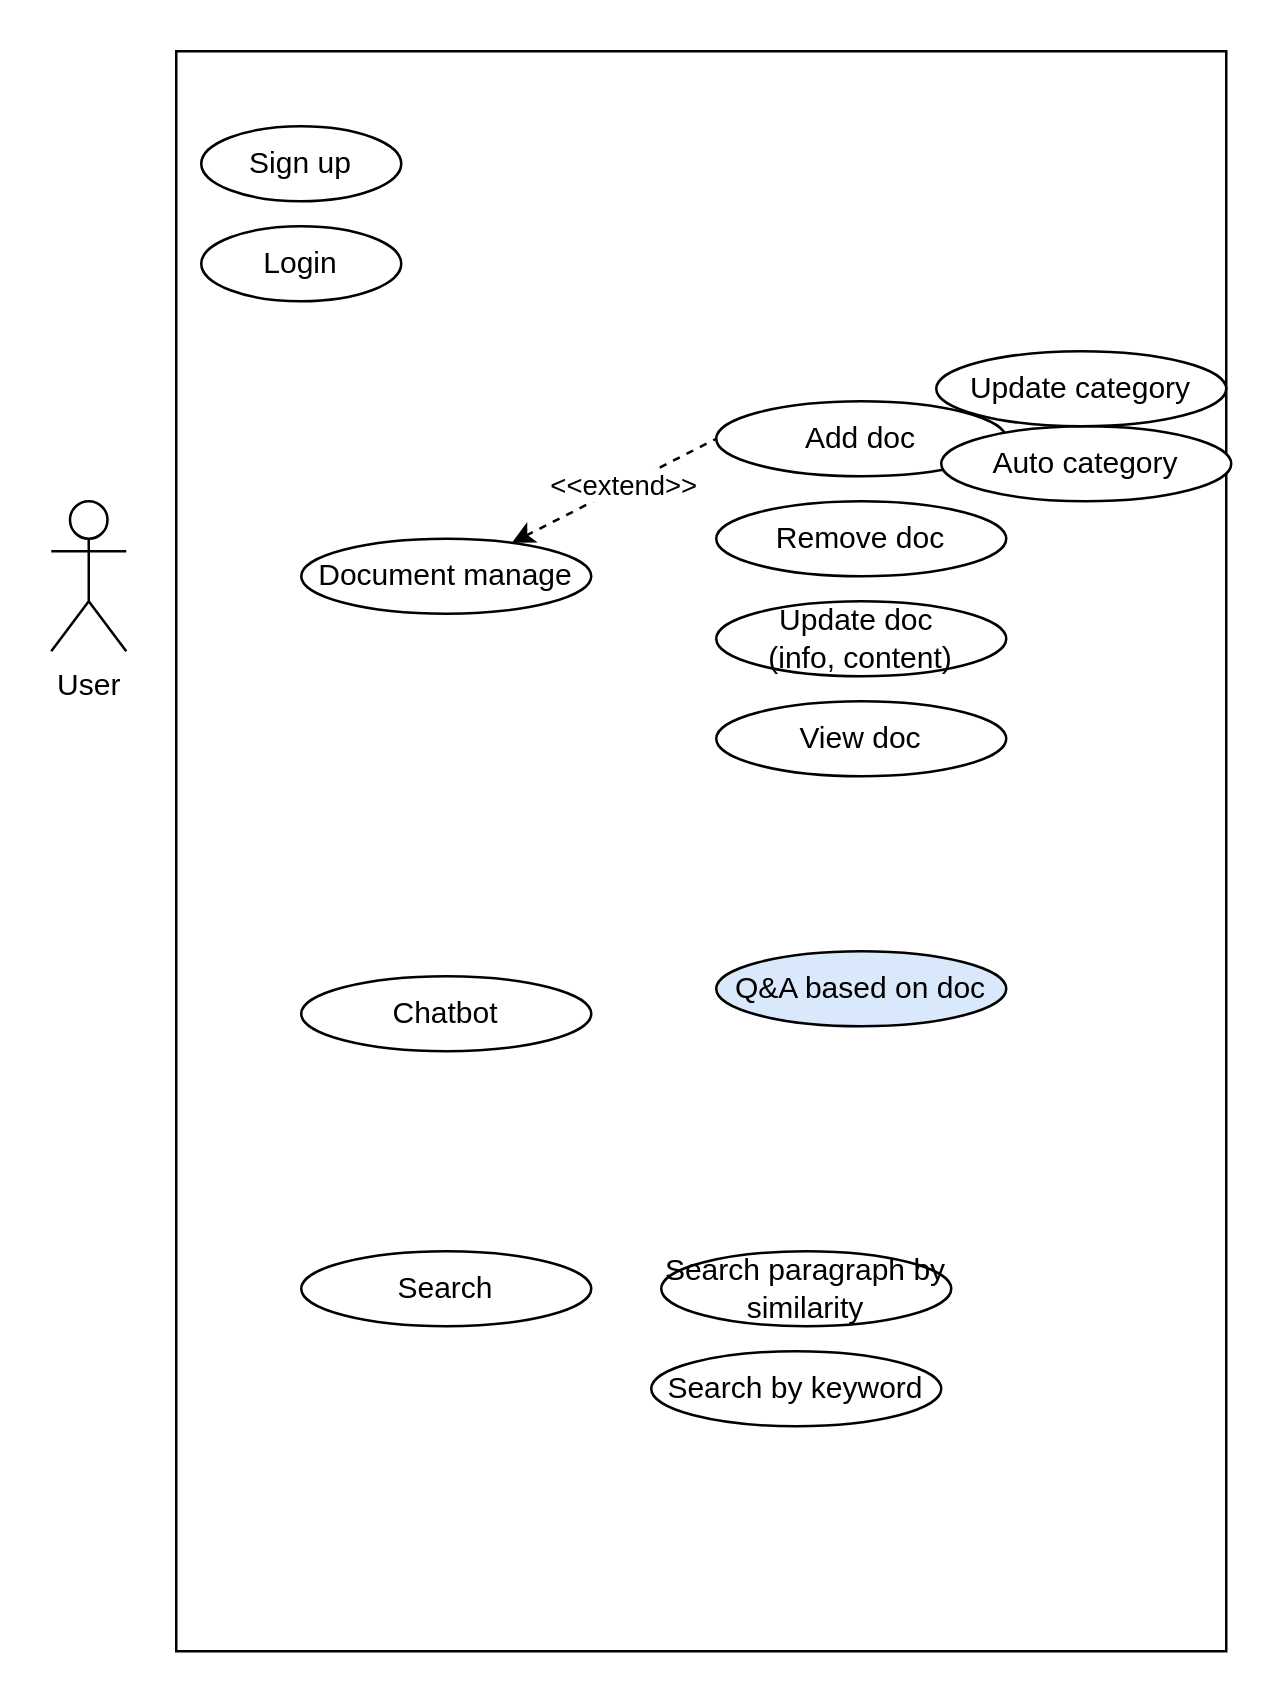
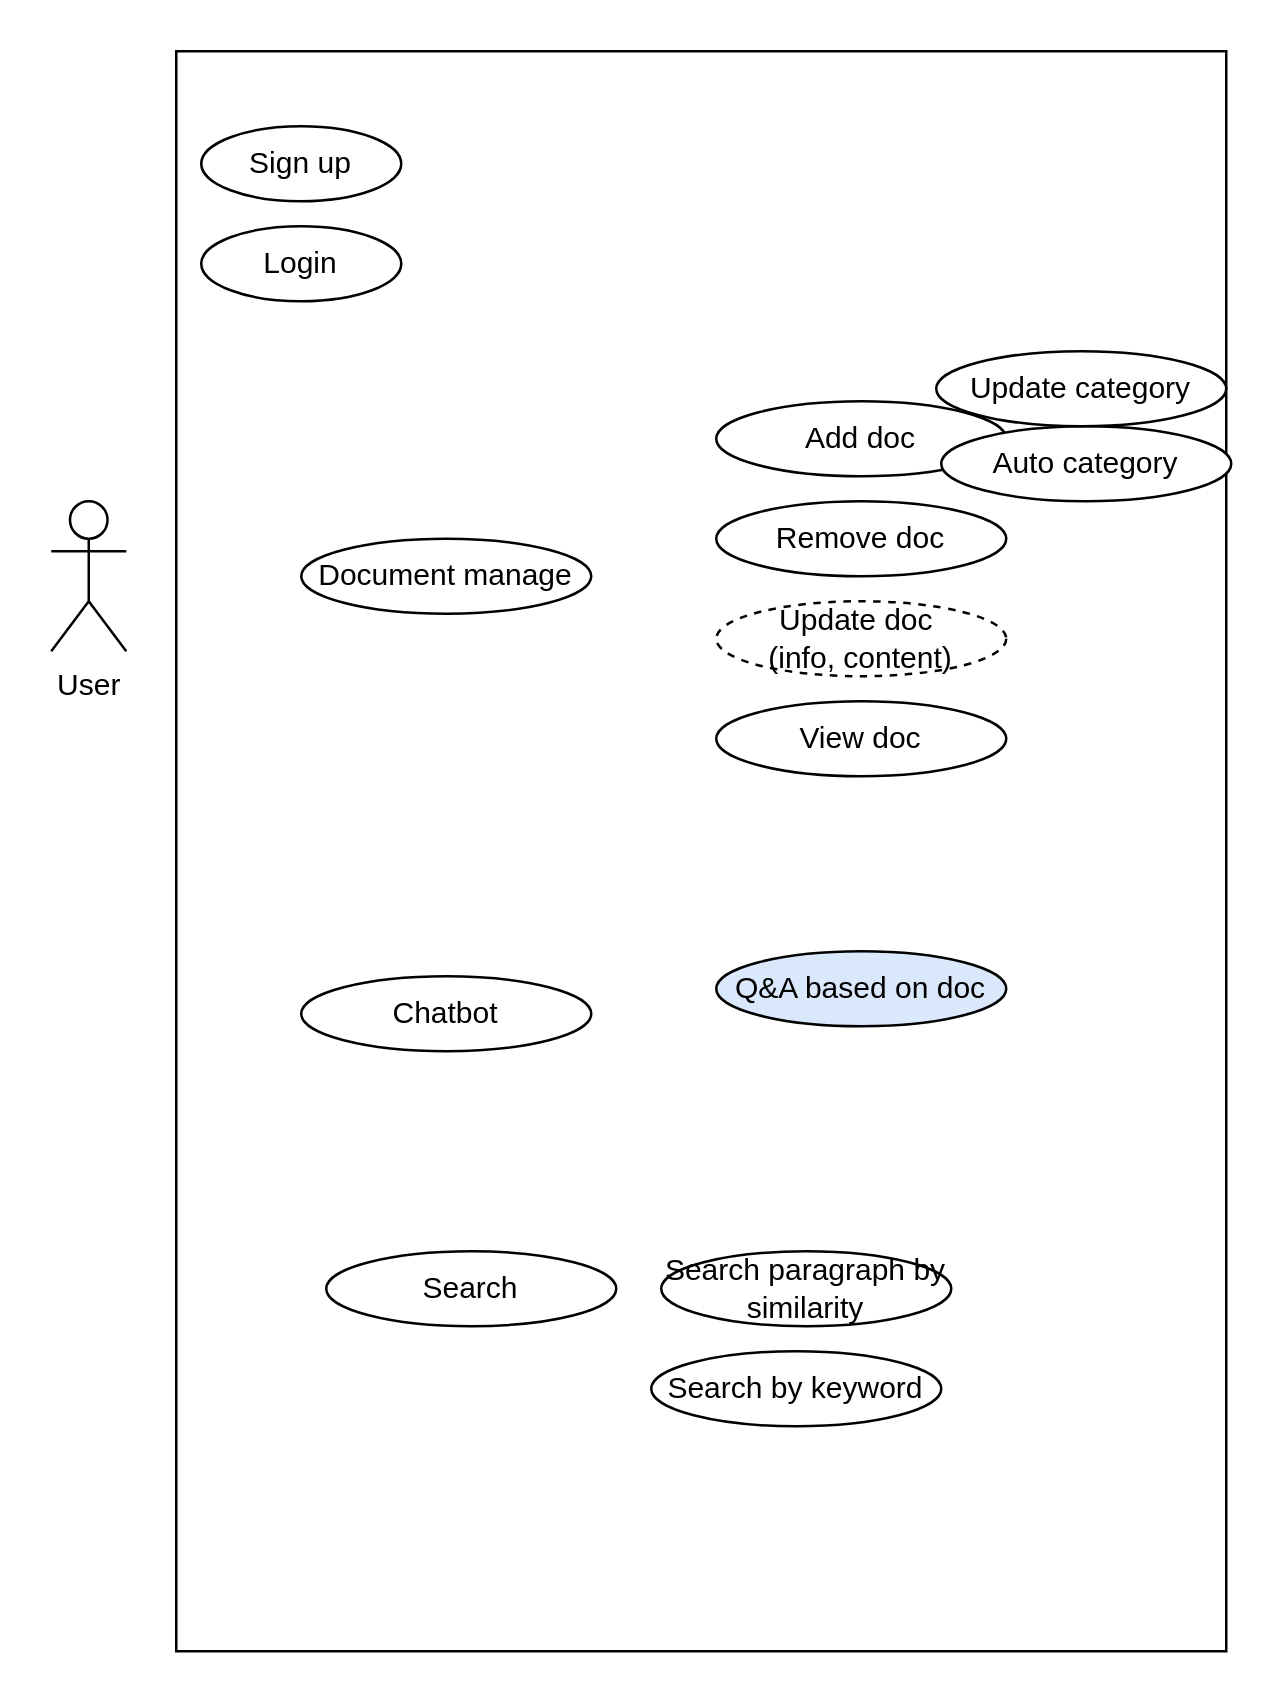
edge "Add doc" -> "Document manage": removed, label "<<extend>>"
node "Update doc (info, content)": style solid -> dashed
node "Search": moved (446, 1289) -> (471, 1289)
